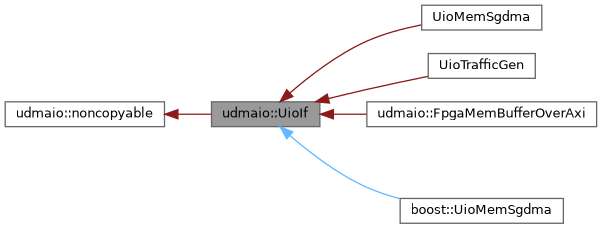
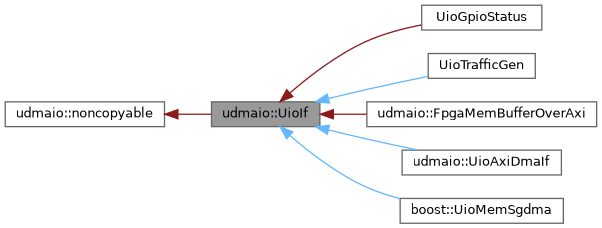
node "UioMemSgdma": label "UioMemSgdma" -> "UioGpioStatus"
edge "UioTrafficGen" -> "udmaio::UioIf": color firebrick4 -> steelblue1
node "udmaio::UioAxiDmaIf": added
